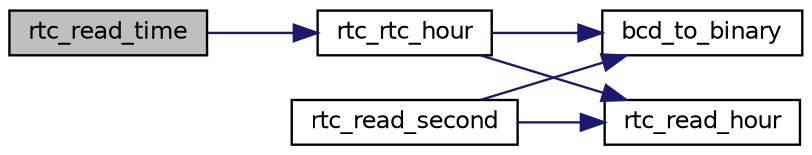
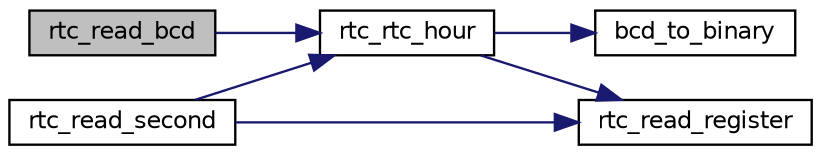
node "rtc_read_time": label "rtc_read_time" -> "rtc_read_bcd"
edge "rtc_read_second" -> "bcd_to_binary": now "rtc_read_second" -> "rtc_rtc_hour"
node "rtc_read_hour": label "rtc_read_hour" -> "rtc_read_register"
